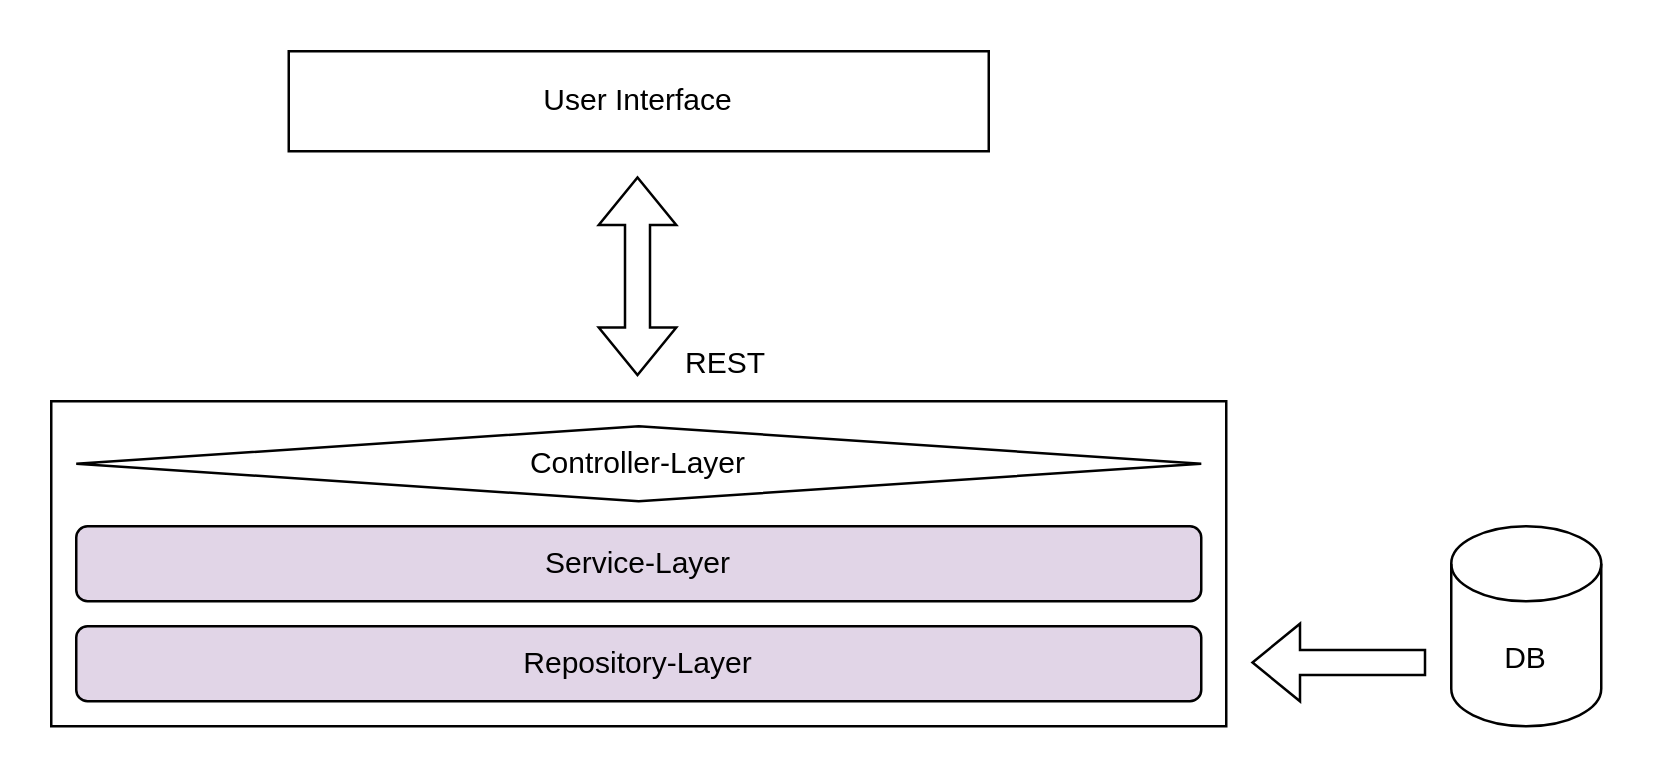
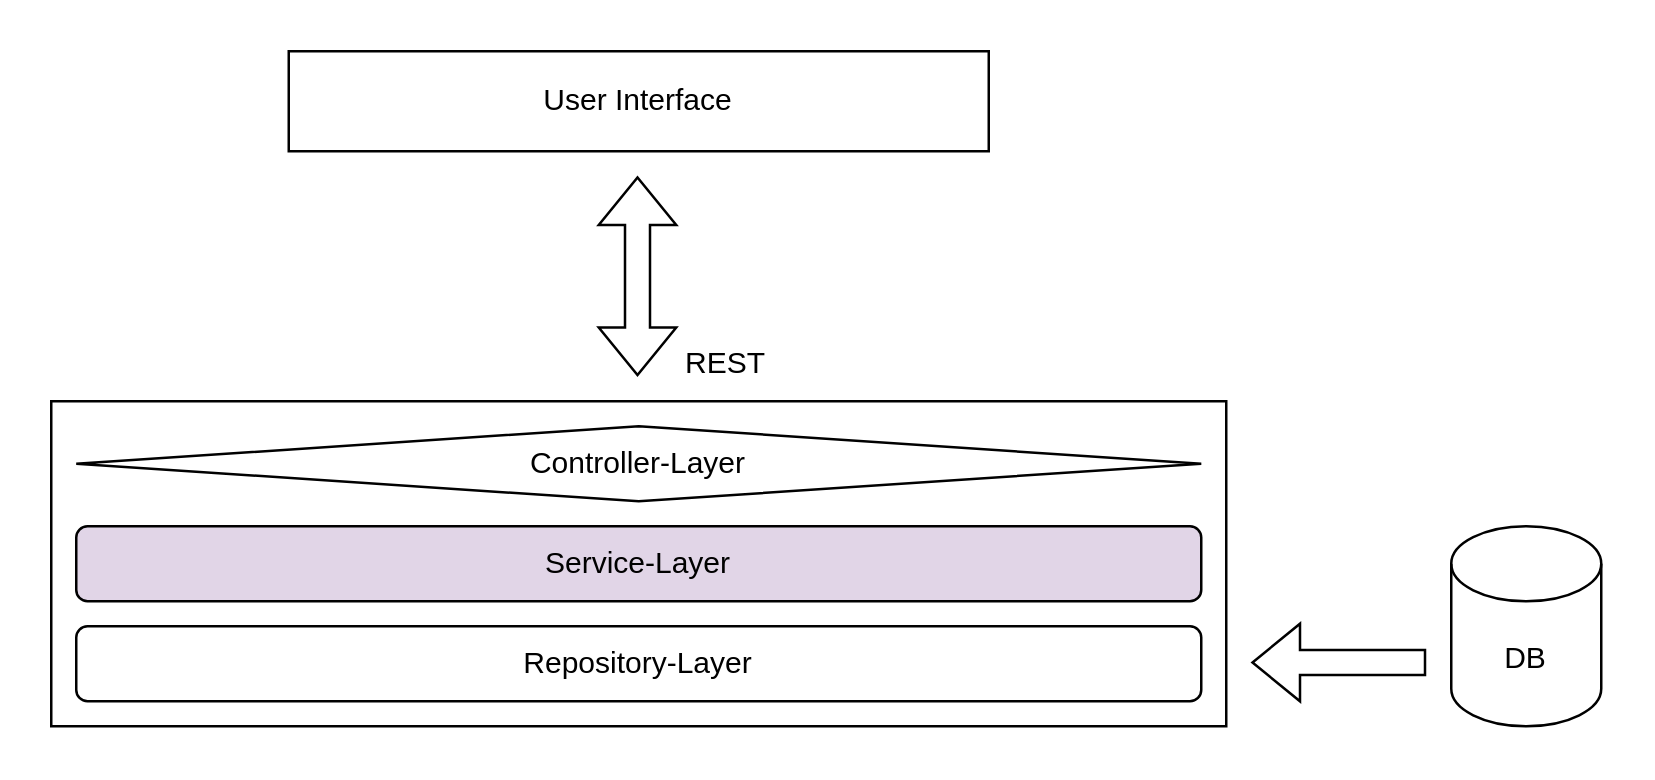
node "Repository-Layer": fillcolor #e1d5e7 -> #ffffff
